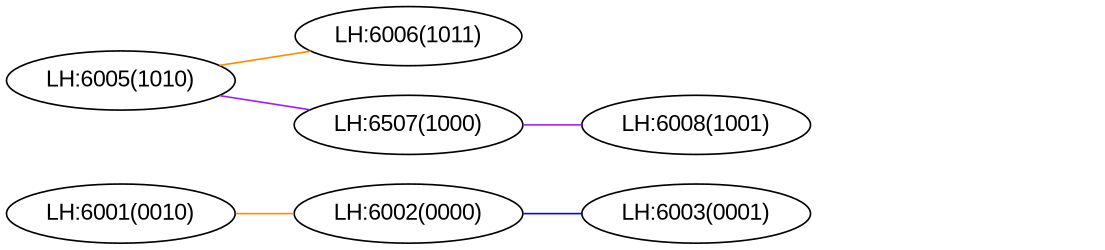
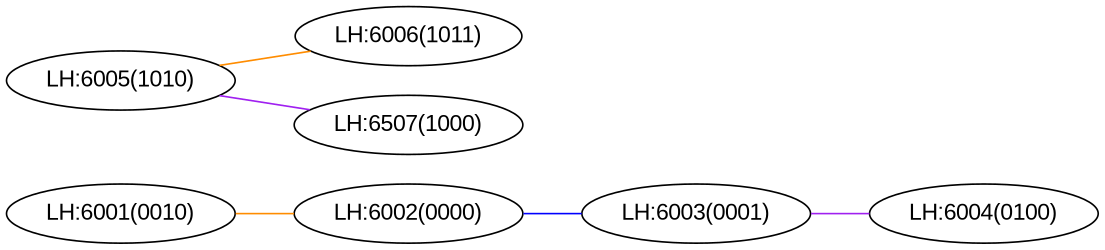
node "LH:6008(1001)": removed
node "LH:6004(0100)": added
